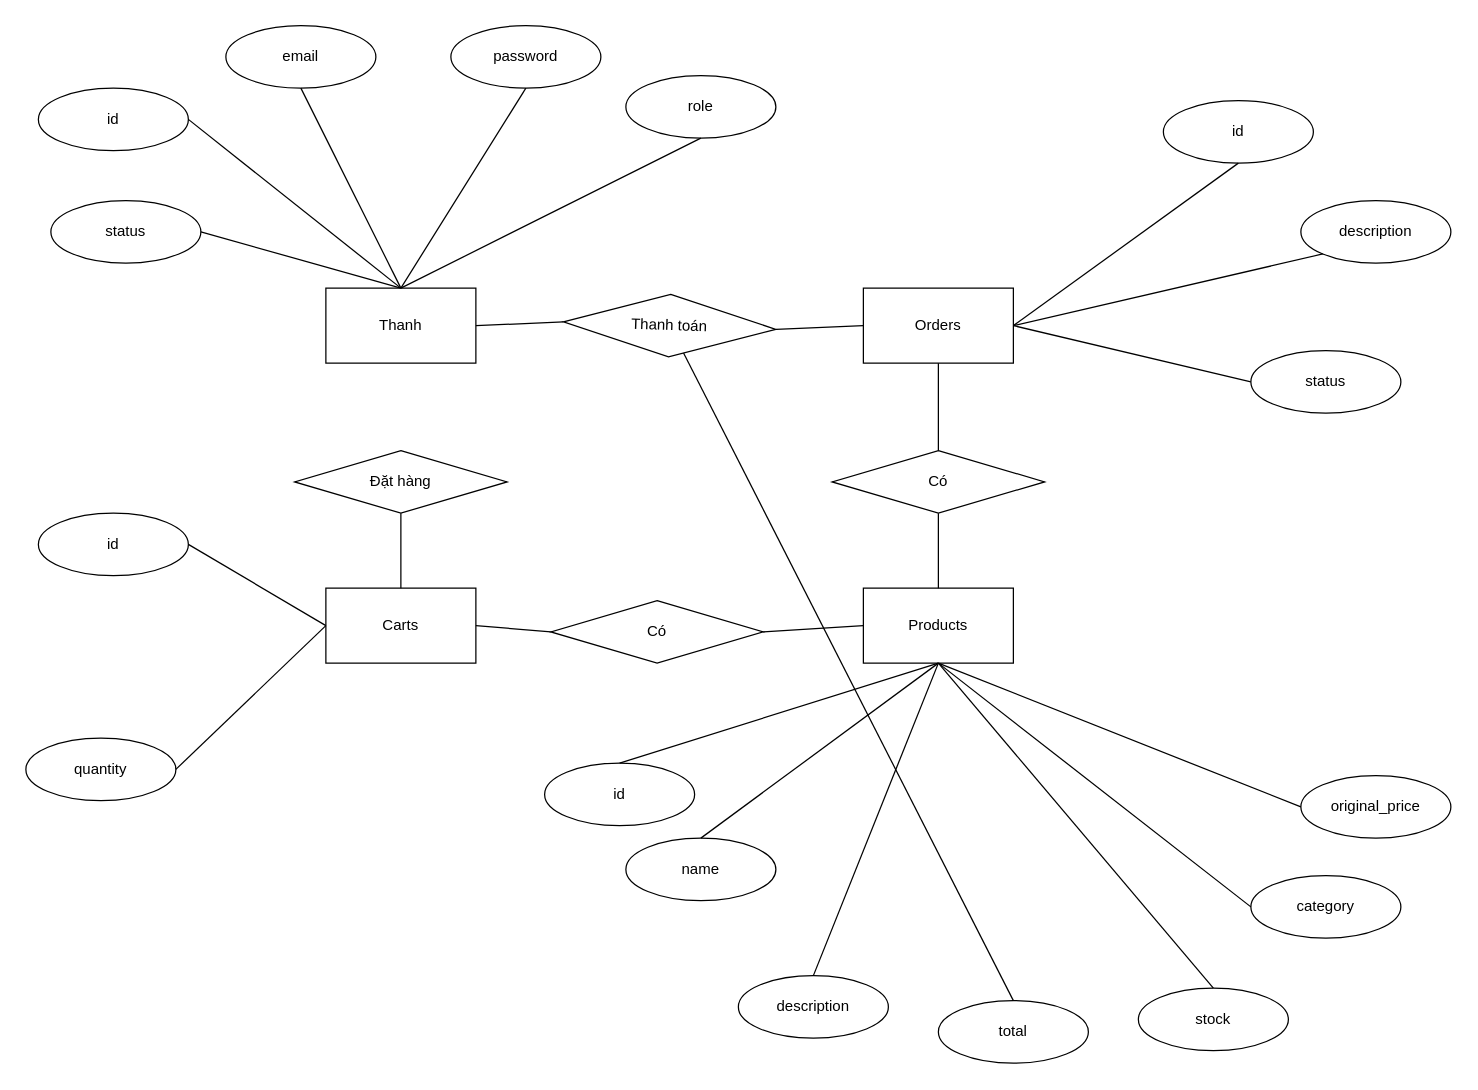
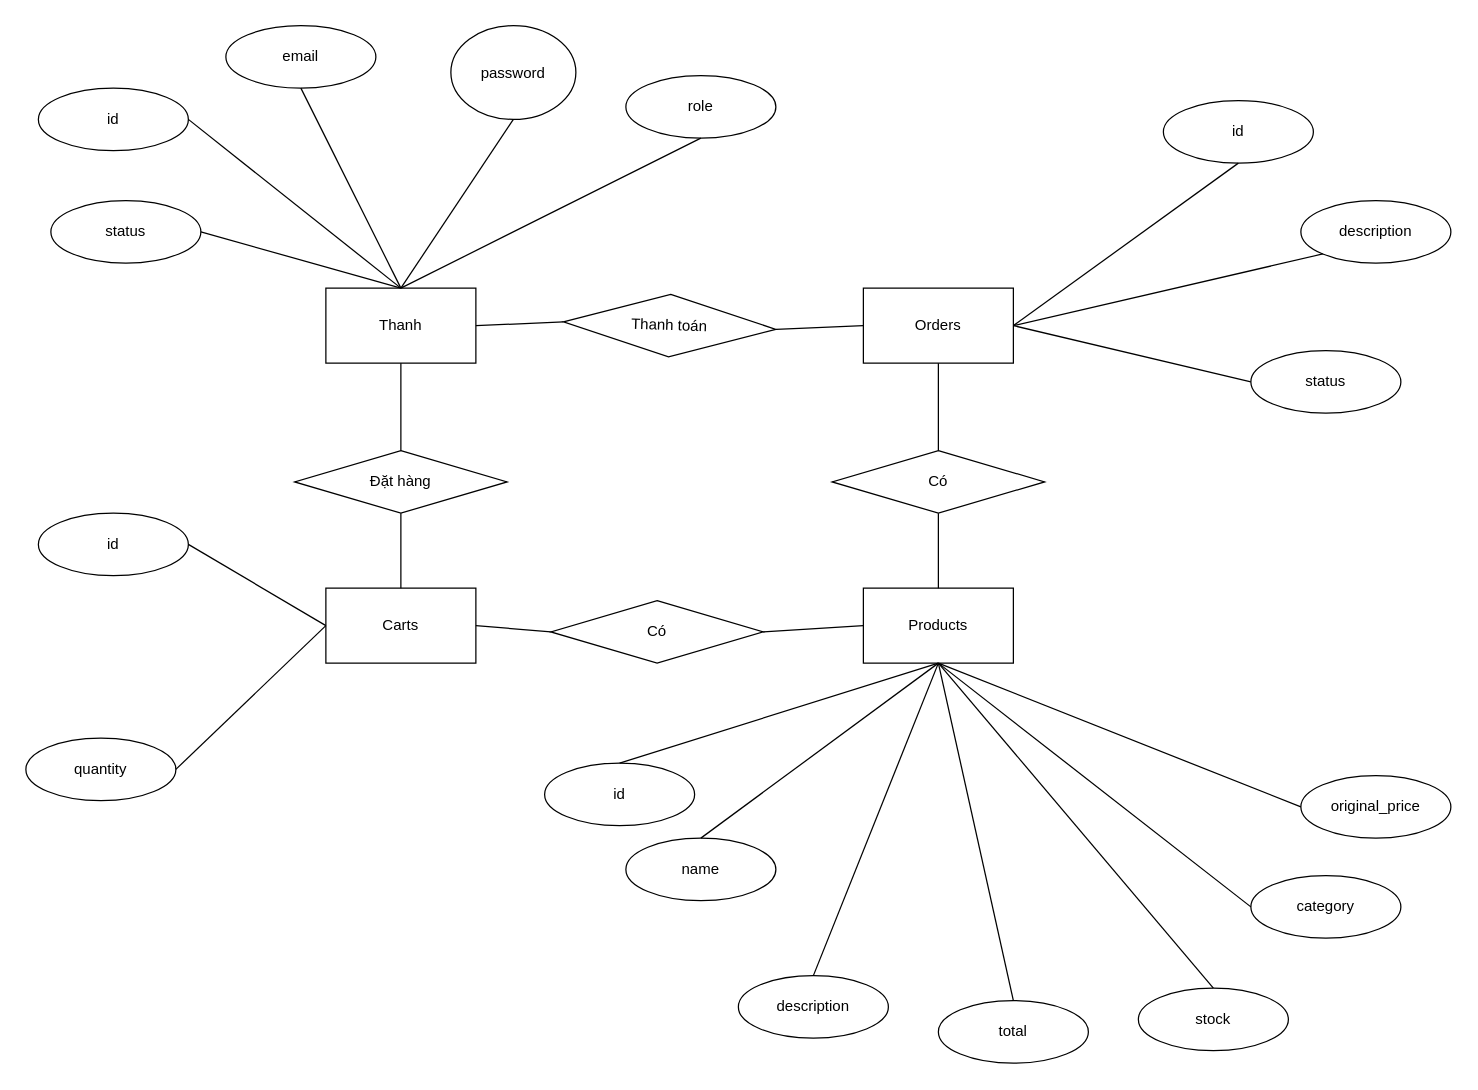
node "password": size 150x63 -> 125x94
edge "Thanh" -- "Đặt hàng": added
edge "Thanh toán" -- "total": now "Products" -- "total"
